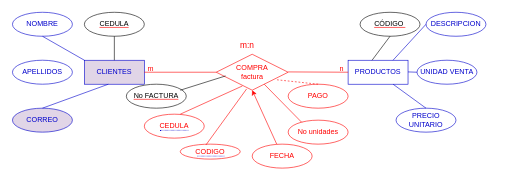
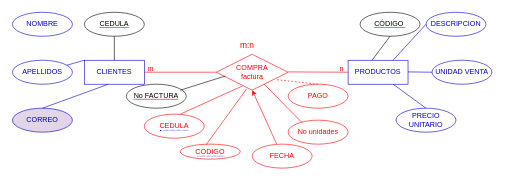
edge "NOMBRE" -- "CLIENTES": now "APELLIDOS" -- "CLIENTES"
node "CLIENTES": fillcolor #e1d5e7 -> #ffffff
node "UNIDAD VENTA": moved (447, 72) -> (462, 72)
